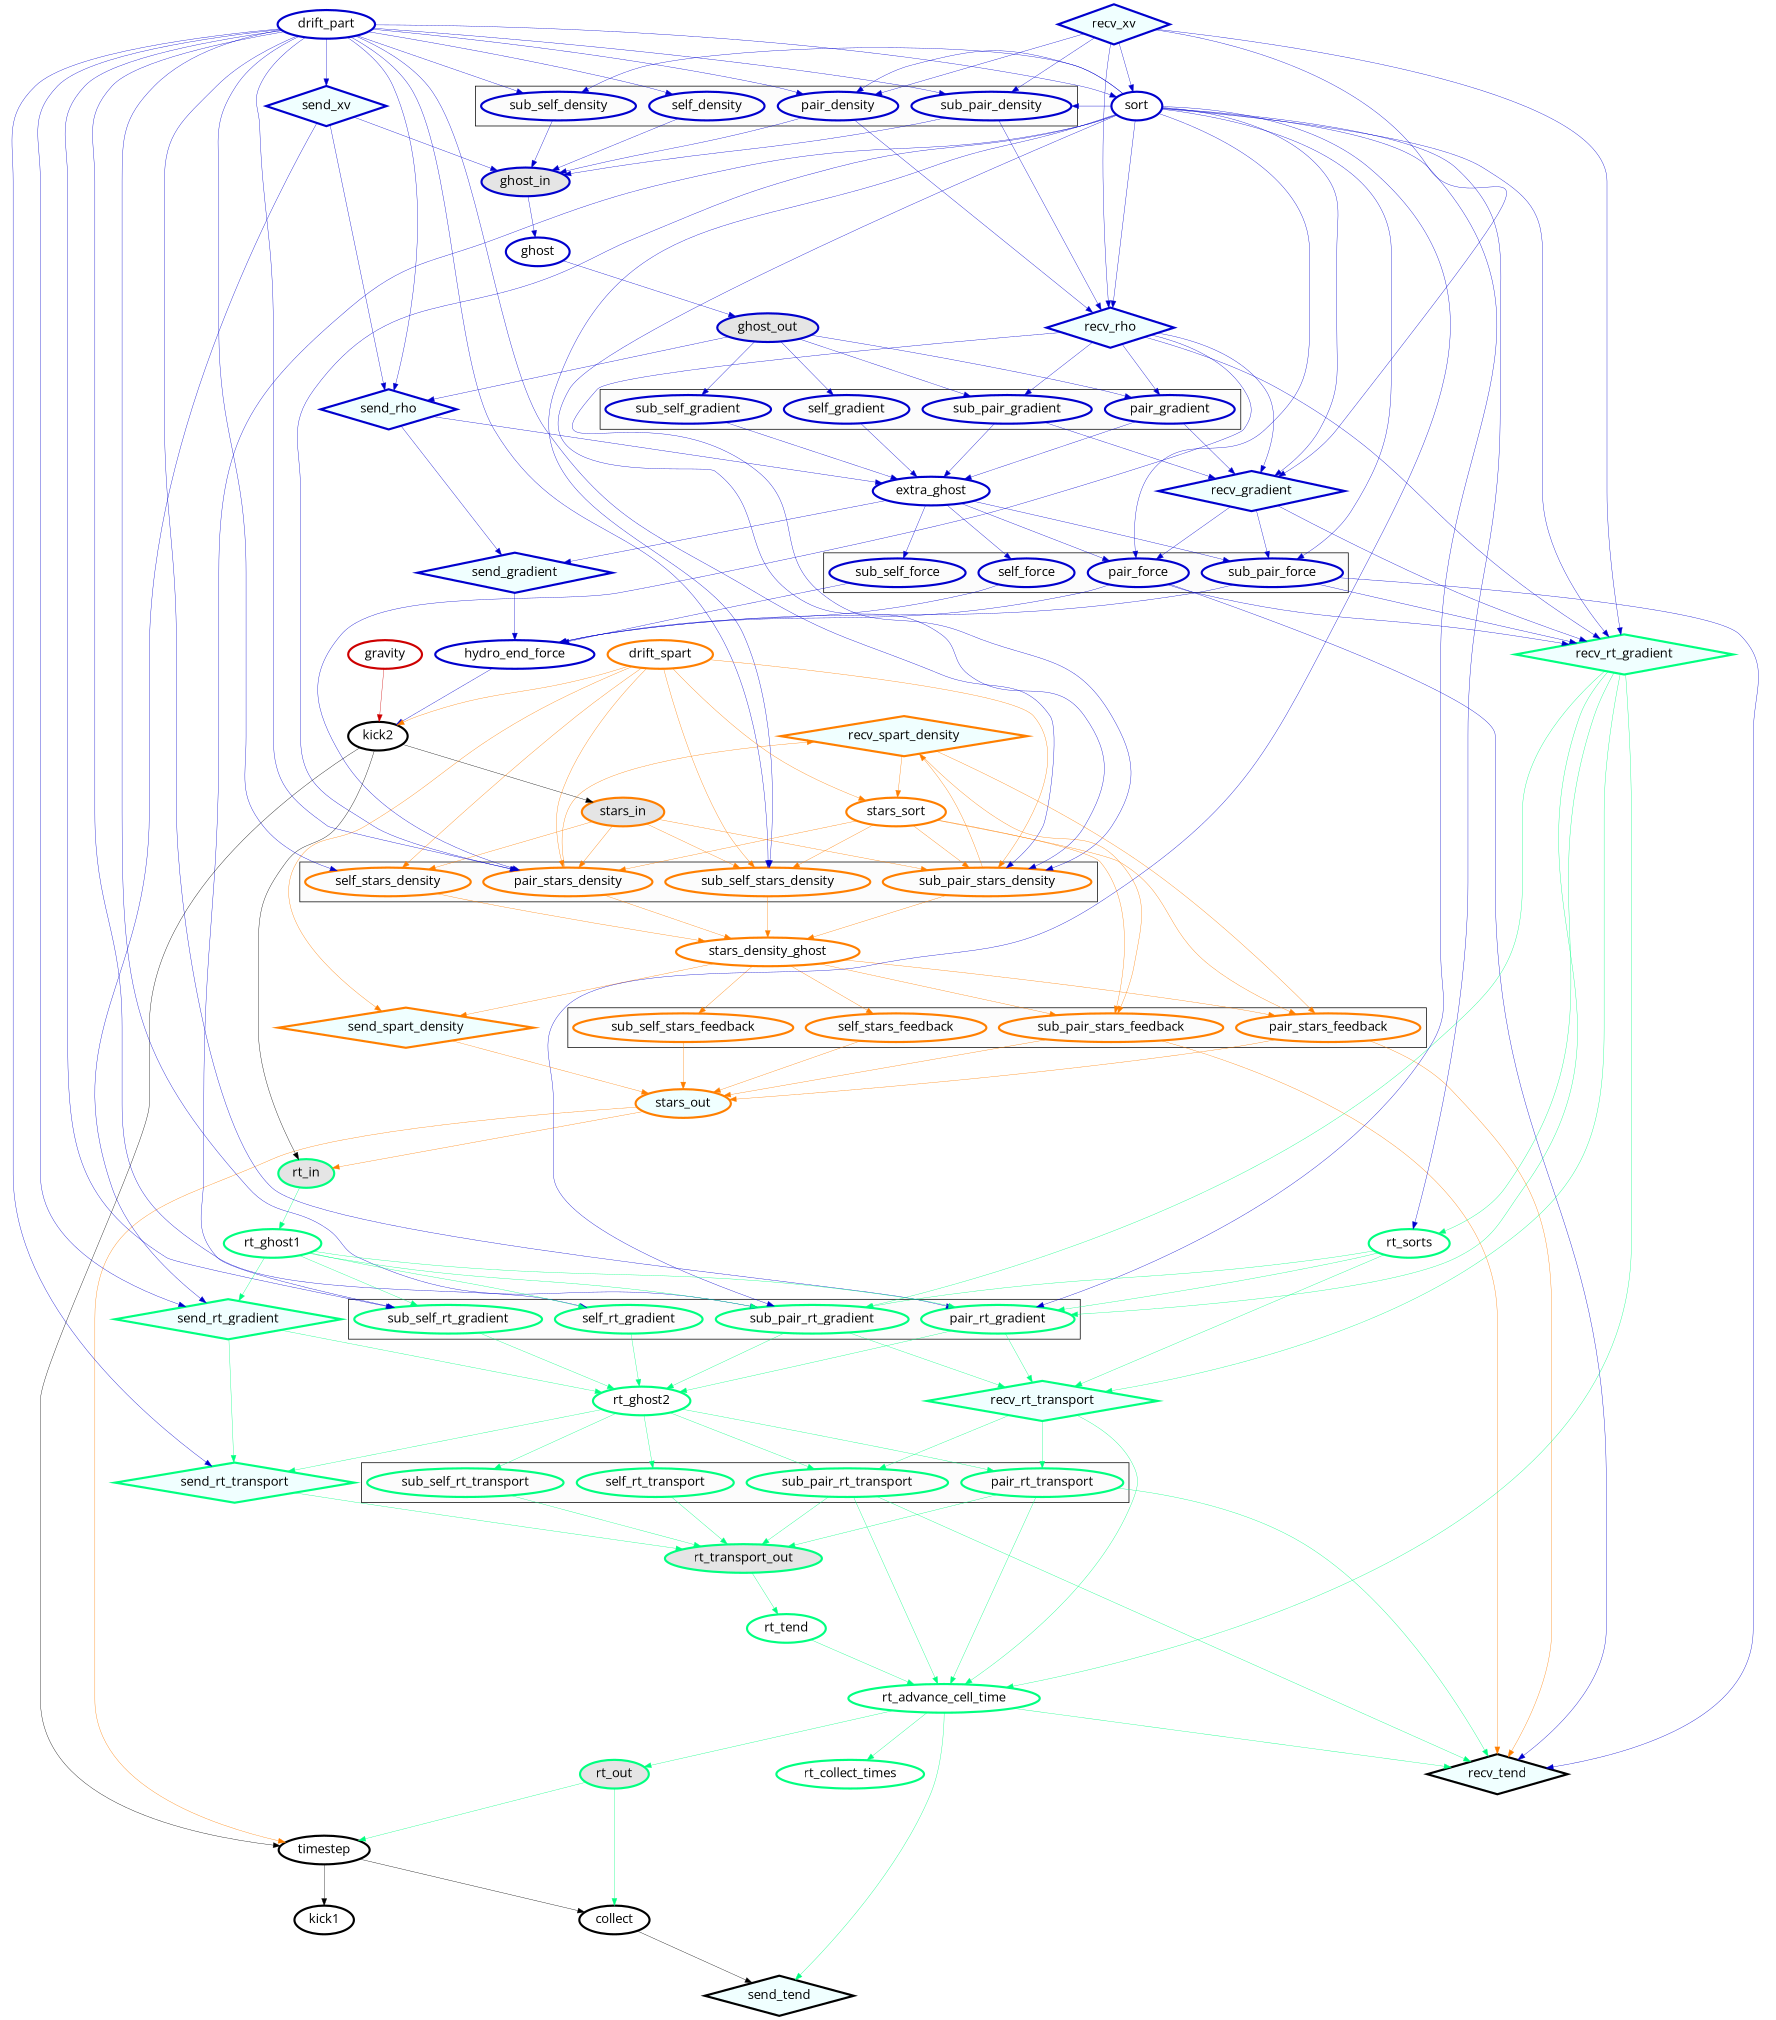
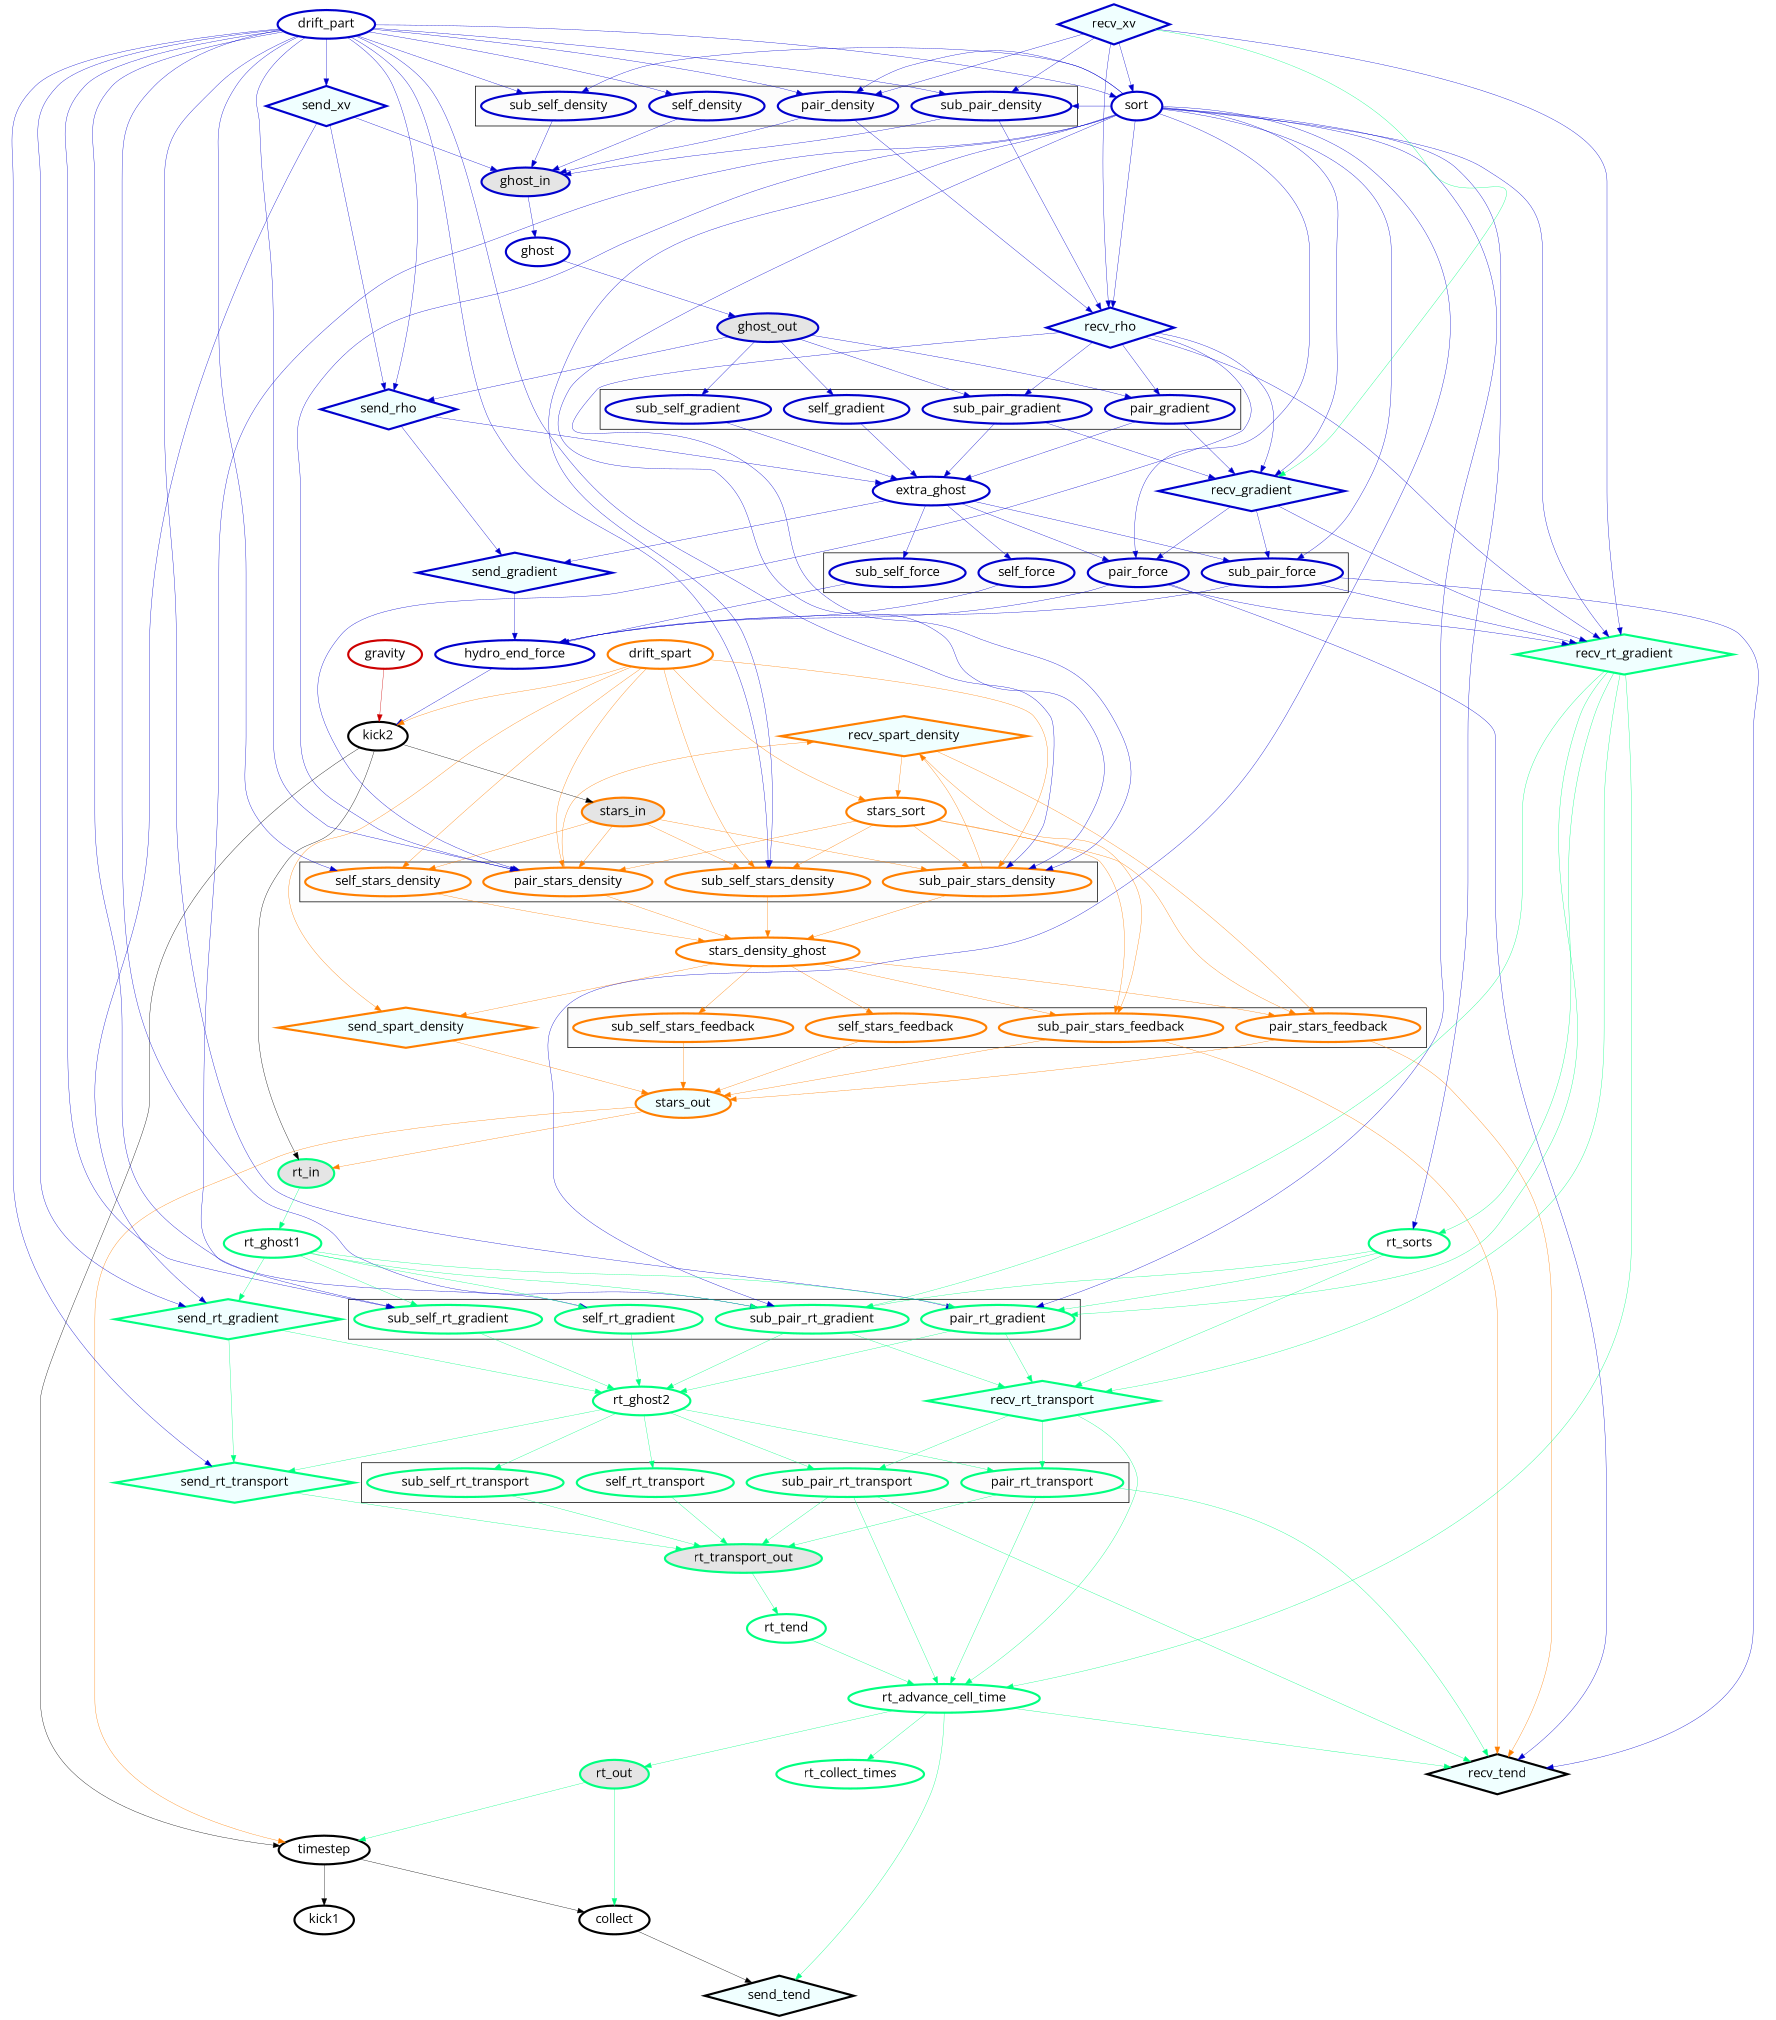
edge "recv_xv" -> "recv_gradient": color blue3 -> springgreen
